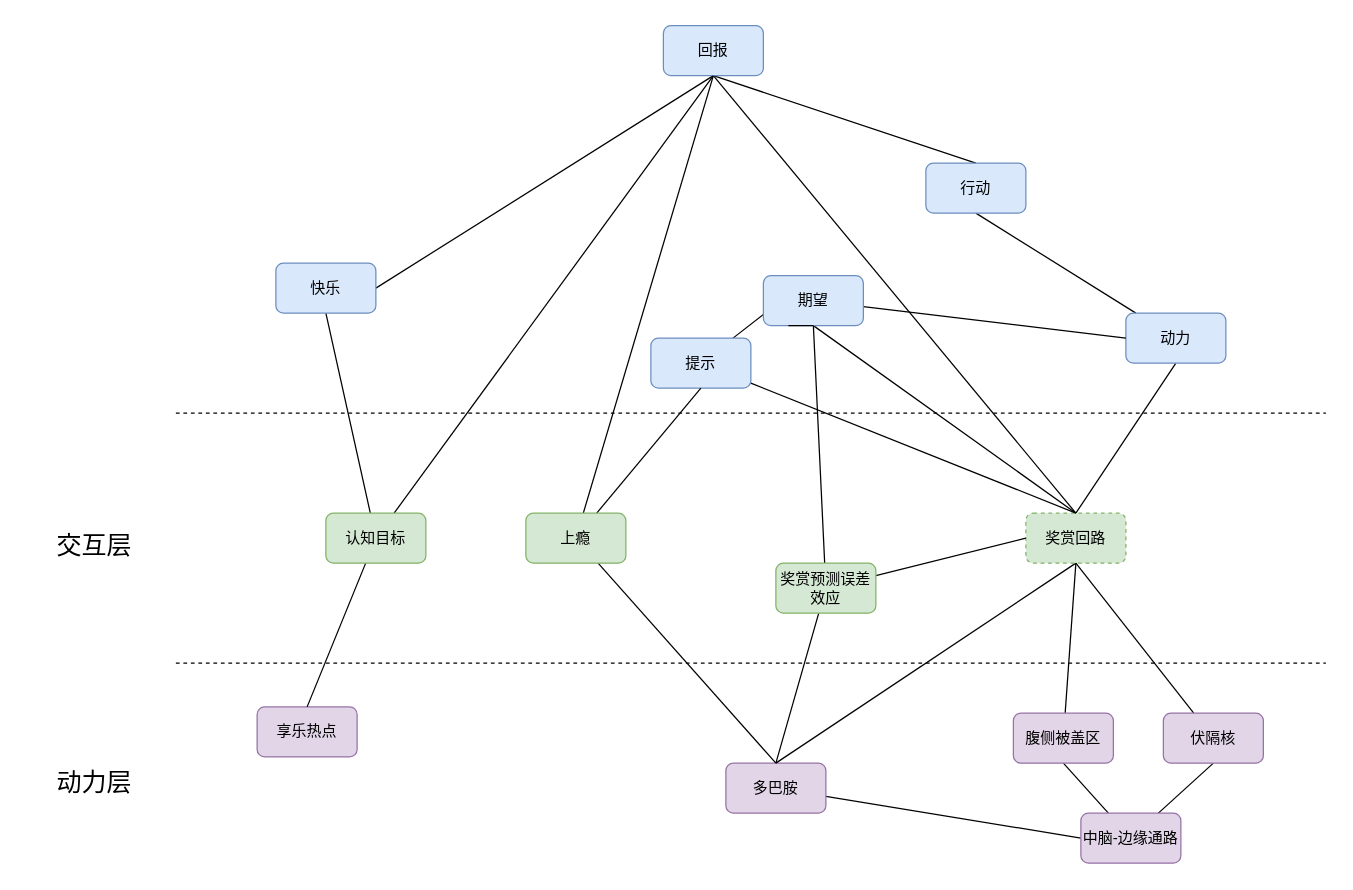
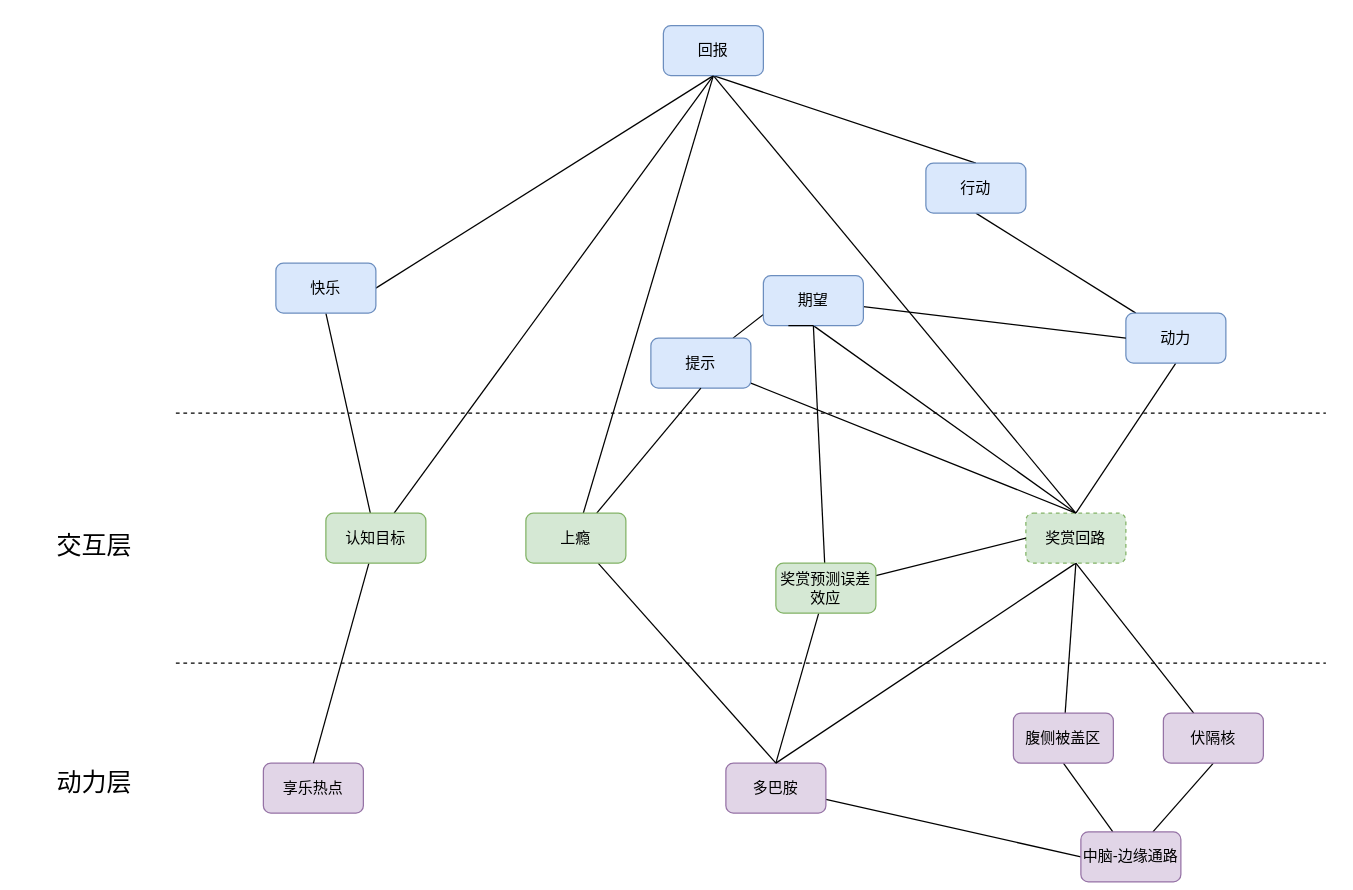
node "享乐热点": moved (307, 732) -> (313, 788)
node "中脑-边缘通路": moved (1131, 838) -> (1131, 857)
